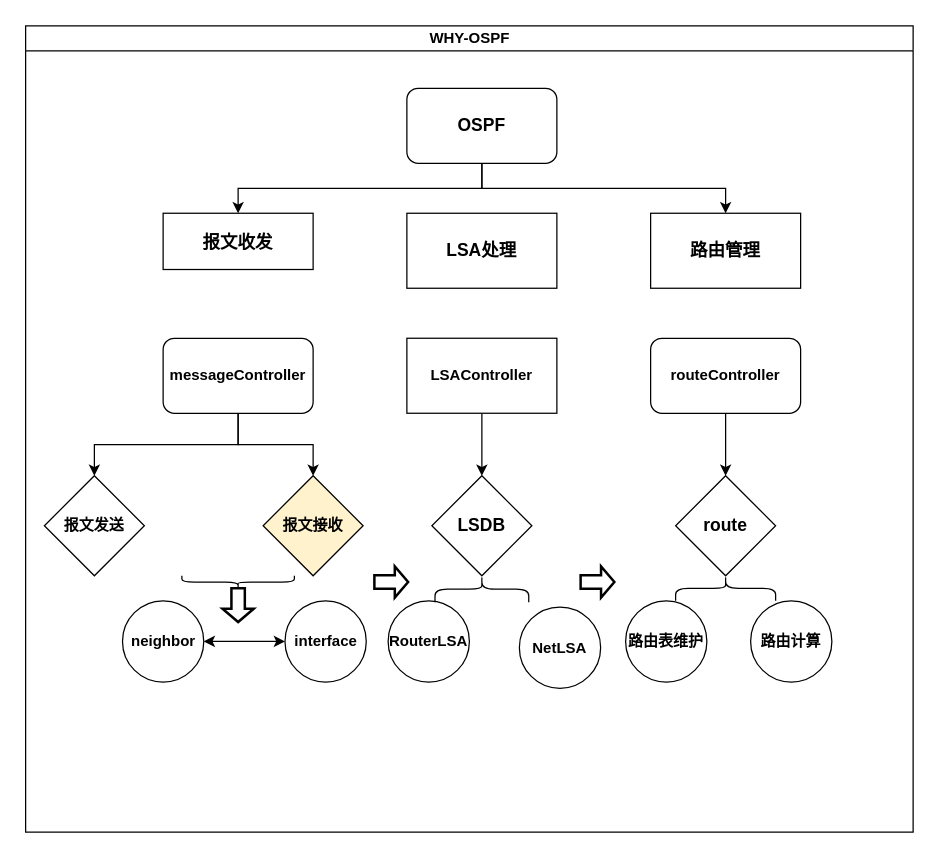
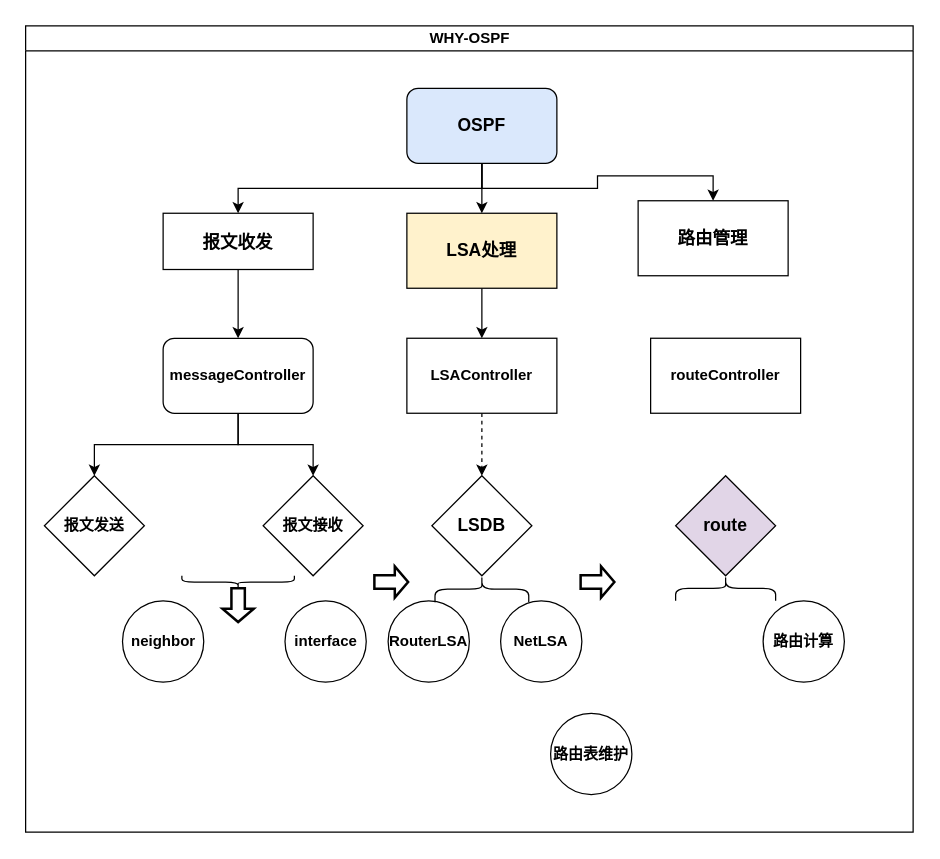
node "OSPF": fillcolor #ffffff -> #dae8fc
edge "OSPF" -> "LSA处理": added
node "LSA处理": fillcolor #ffffff -> #fff2cc
node "路由管理": moved (726, 251) -> (713, 238)
edge "报文收发" -> "messageController": added
edge "LSA处理" -> "LSAController": added
node "routeController": shape rounded rectangle -> rectangle
edge "LSAController" -> "LSDB": style solid -> dashed
edge "routeController" -> "route": removed
node "报文接收": fillcolor #fff2cc -> #ffffff
node "route": fillcolor #ffffff -> #e1d5e7
edge "neighbor" -- "interface": removed
node "路由表维护": moved (666, 641) -> (591, 754)
node "路由计算": moved (791, 641) -> (804, 641)
node "NetLSA": moved (560, 648) -> (541, 641)
